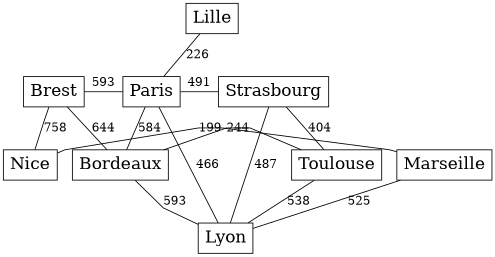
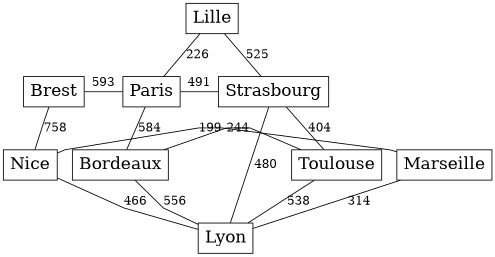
edge "Lille" -- "Strasbourg": added, label "525"
edge "Brest" -- "Bordeaux": removed, label "644"
edge "Paris" -- "Lyon": now "Nice" -- "Lyon"
edge "Strasbourg" -- "Lyon": label "487" -> "480"
edge "Bordeaux" -- "Lyon": label "593" -> "556"
edge "Marseille" -- "Lyon": label "525" -> "314"
